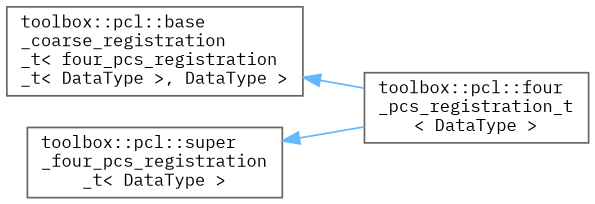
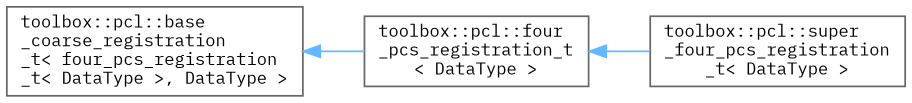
edge "toolbox::pcl::four _pcs_registration_t < DataType >" -> "toolbox::pcl::super _four_pcs_registration _t< DataType >": reversed
